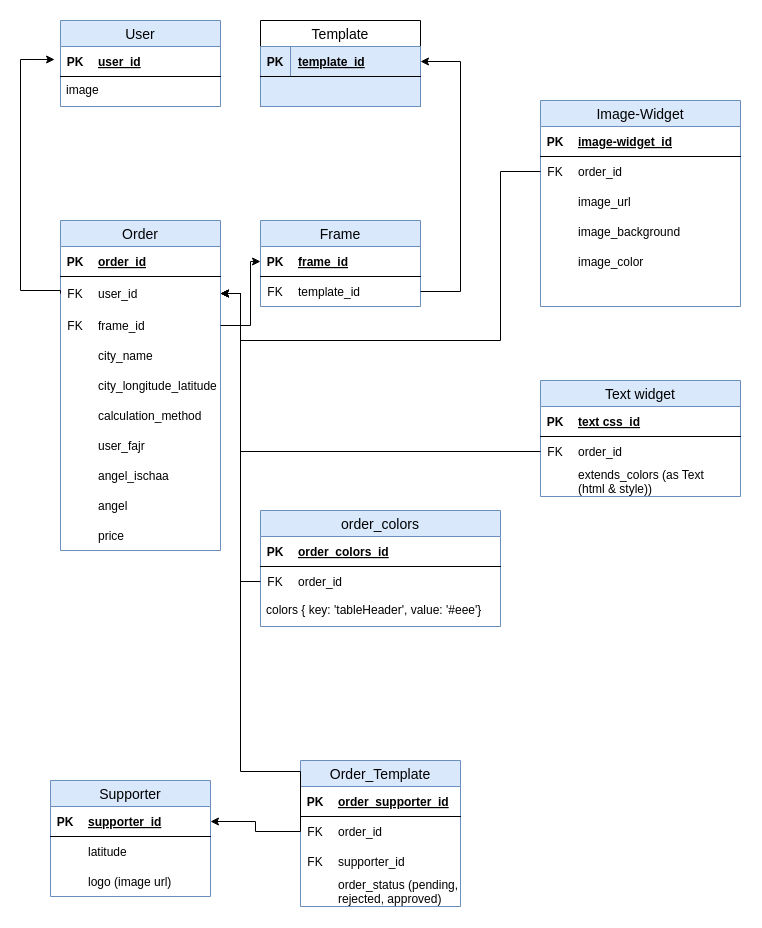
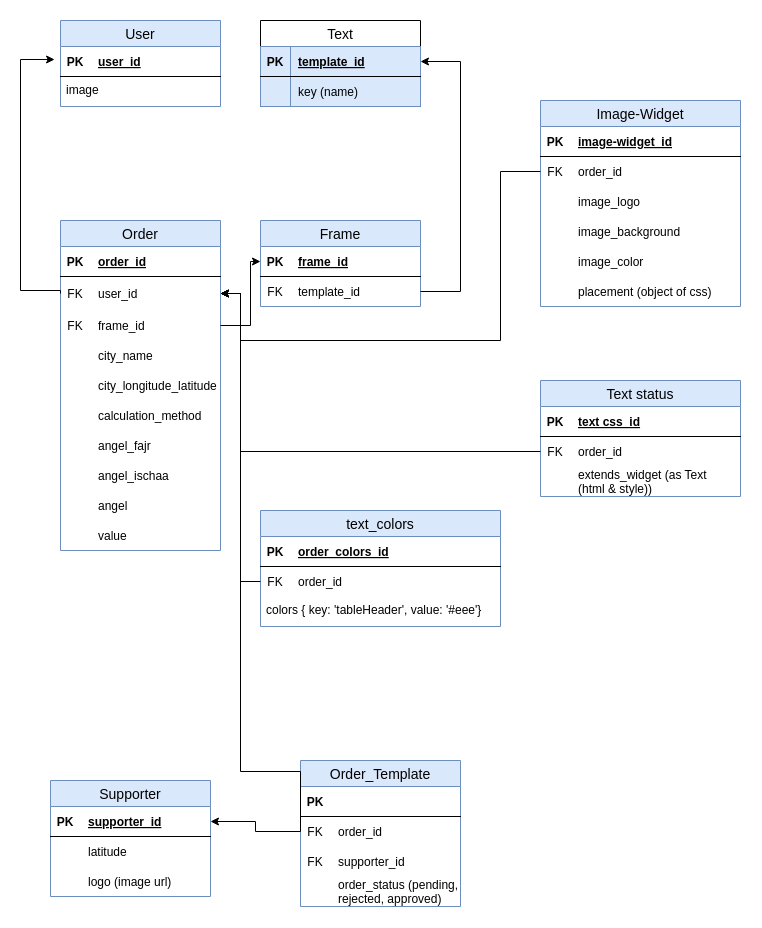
node "Template": label "Template" -> "Text"
node "key (name)": added
node "image_url": label "image_url" -> "image_logo"
node "placement (object of css)": added
node "Text widget": label "Text widget" -> "Text status"
node "user_fajr": label "user_fajr" -> "angel_fajr"
node "extends_colors (as Text (html & style))": label "extends_colors (as Text (html & style))" -> "extends_widget (as Text (html & style))"
node "order_colors": label "order_colors" -> "text_colors"
node "price": label "price" -> "value"
node "order_supporter_id": removed
